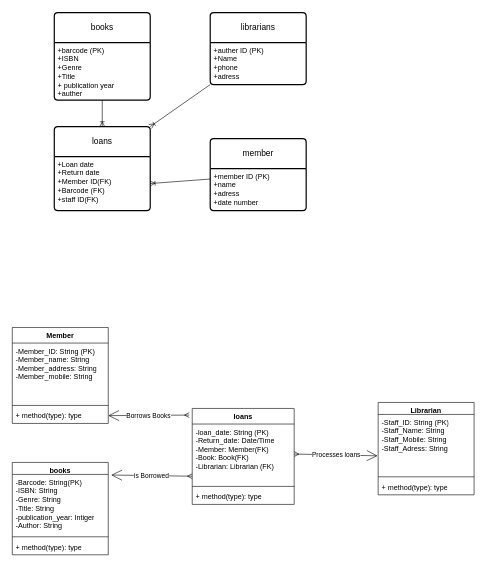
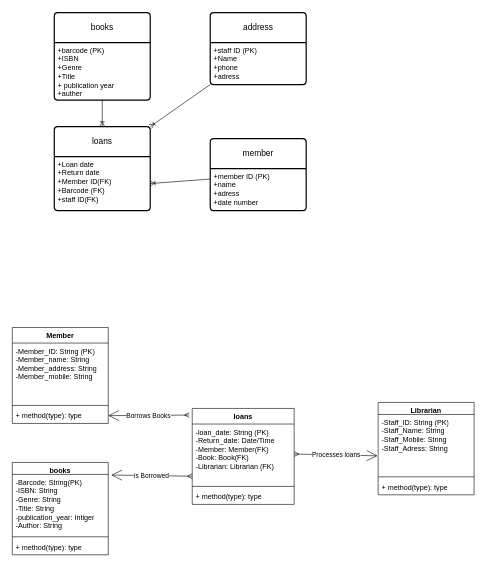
node "librarians": label "librarians" -> "address"
node "+auther ID (PK) +Name +phone +adress": label "+auther ID (PK) +Name +phone +adress" -> "+staff ID (PK) +Name +phone +adress"
